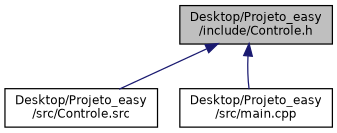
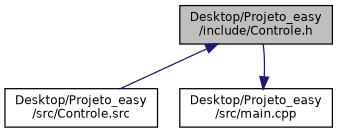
edge "Desktop/Projeto_easy /src/main.cpp" -> "Desktop/Projeto_easy /include/Controle.h": reversed
